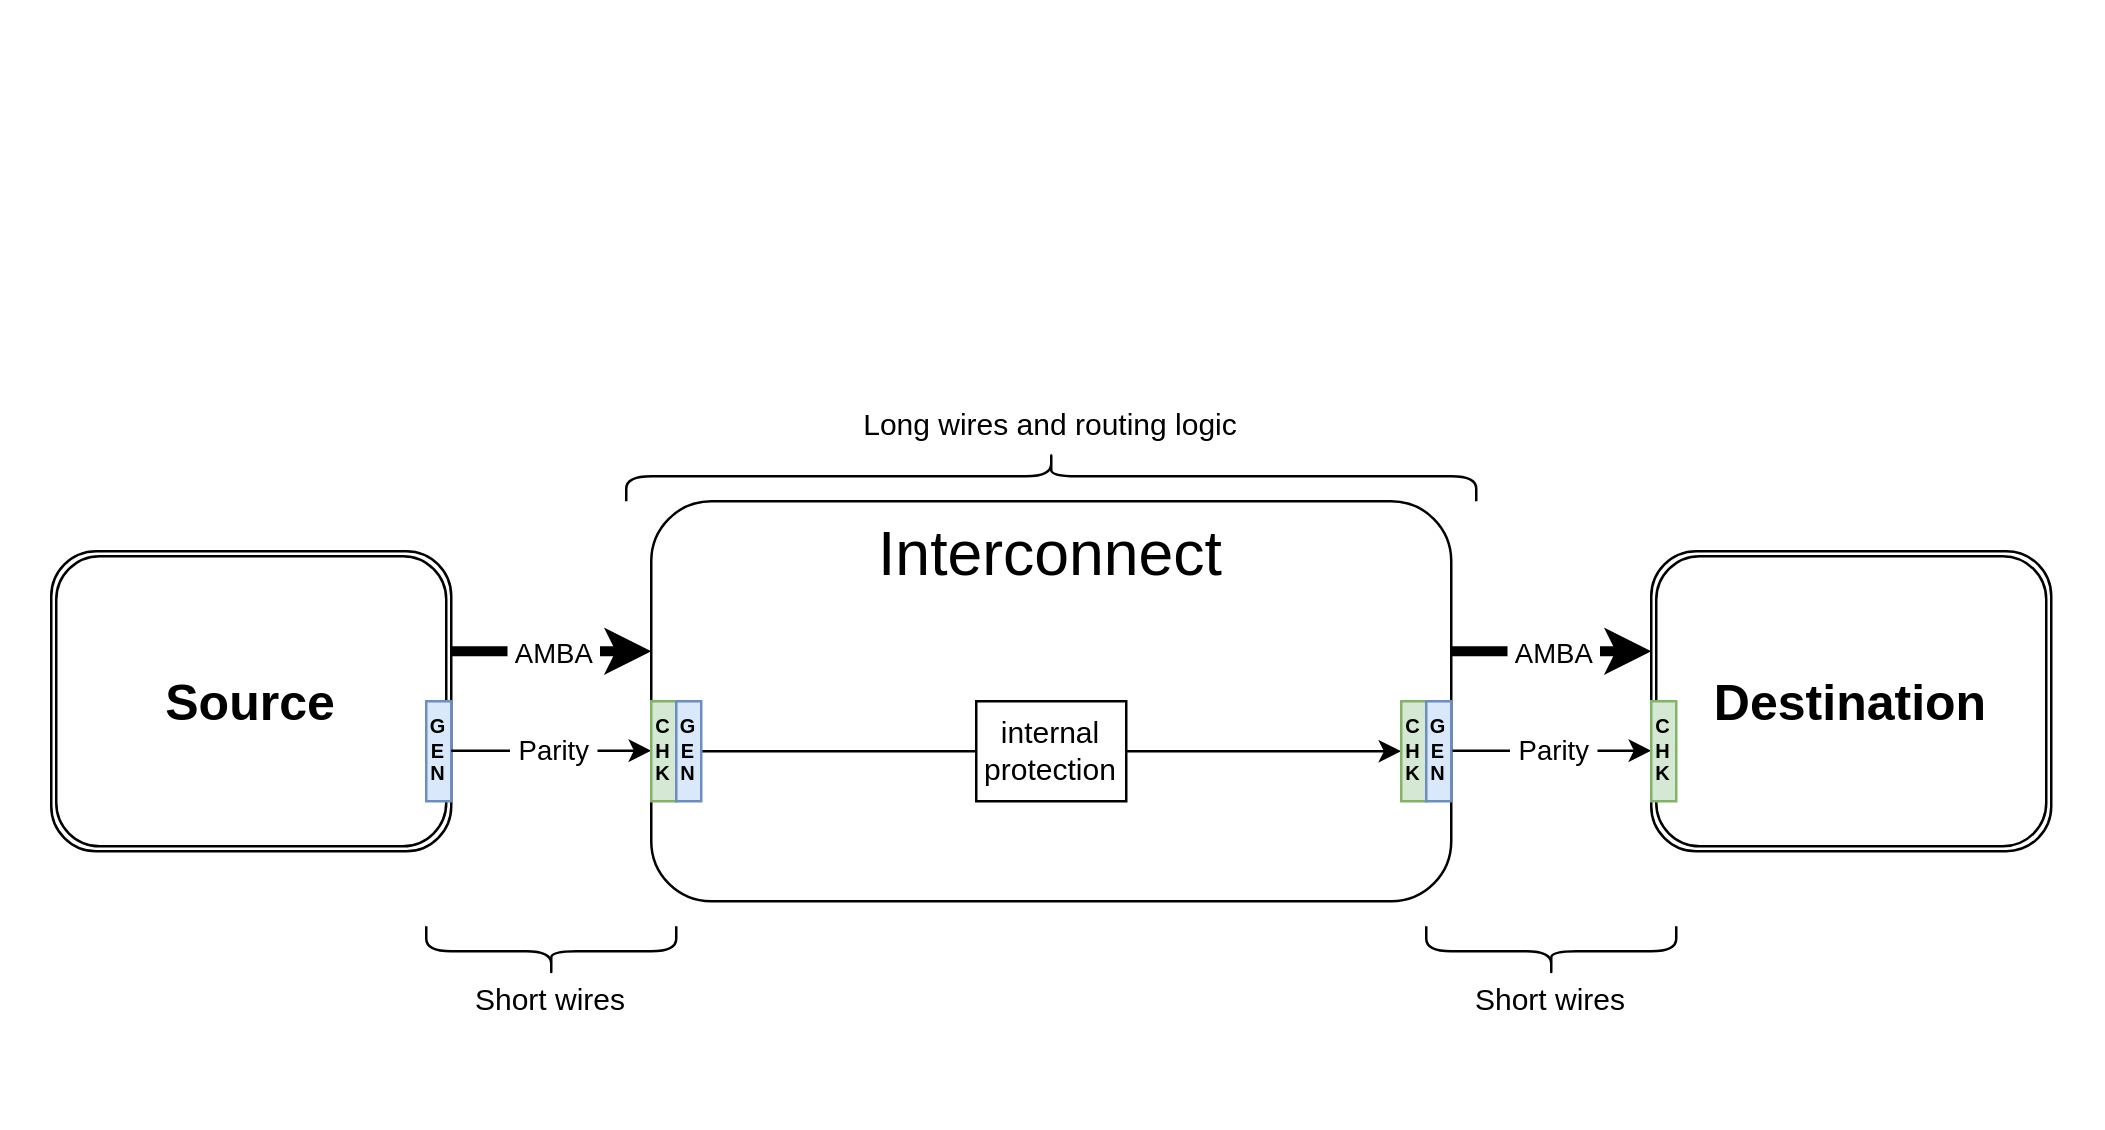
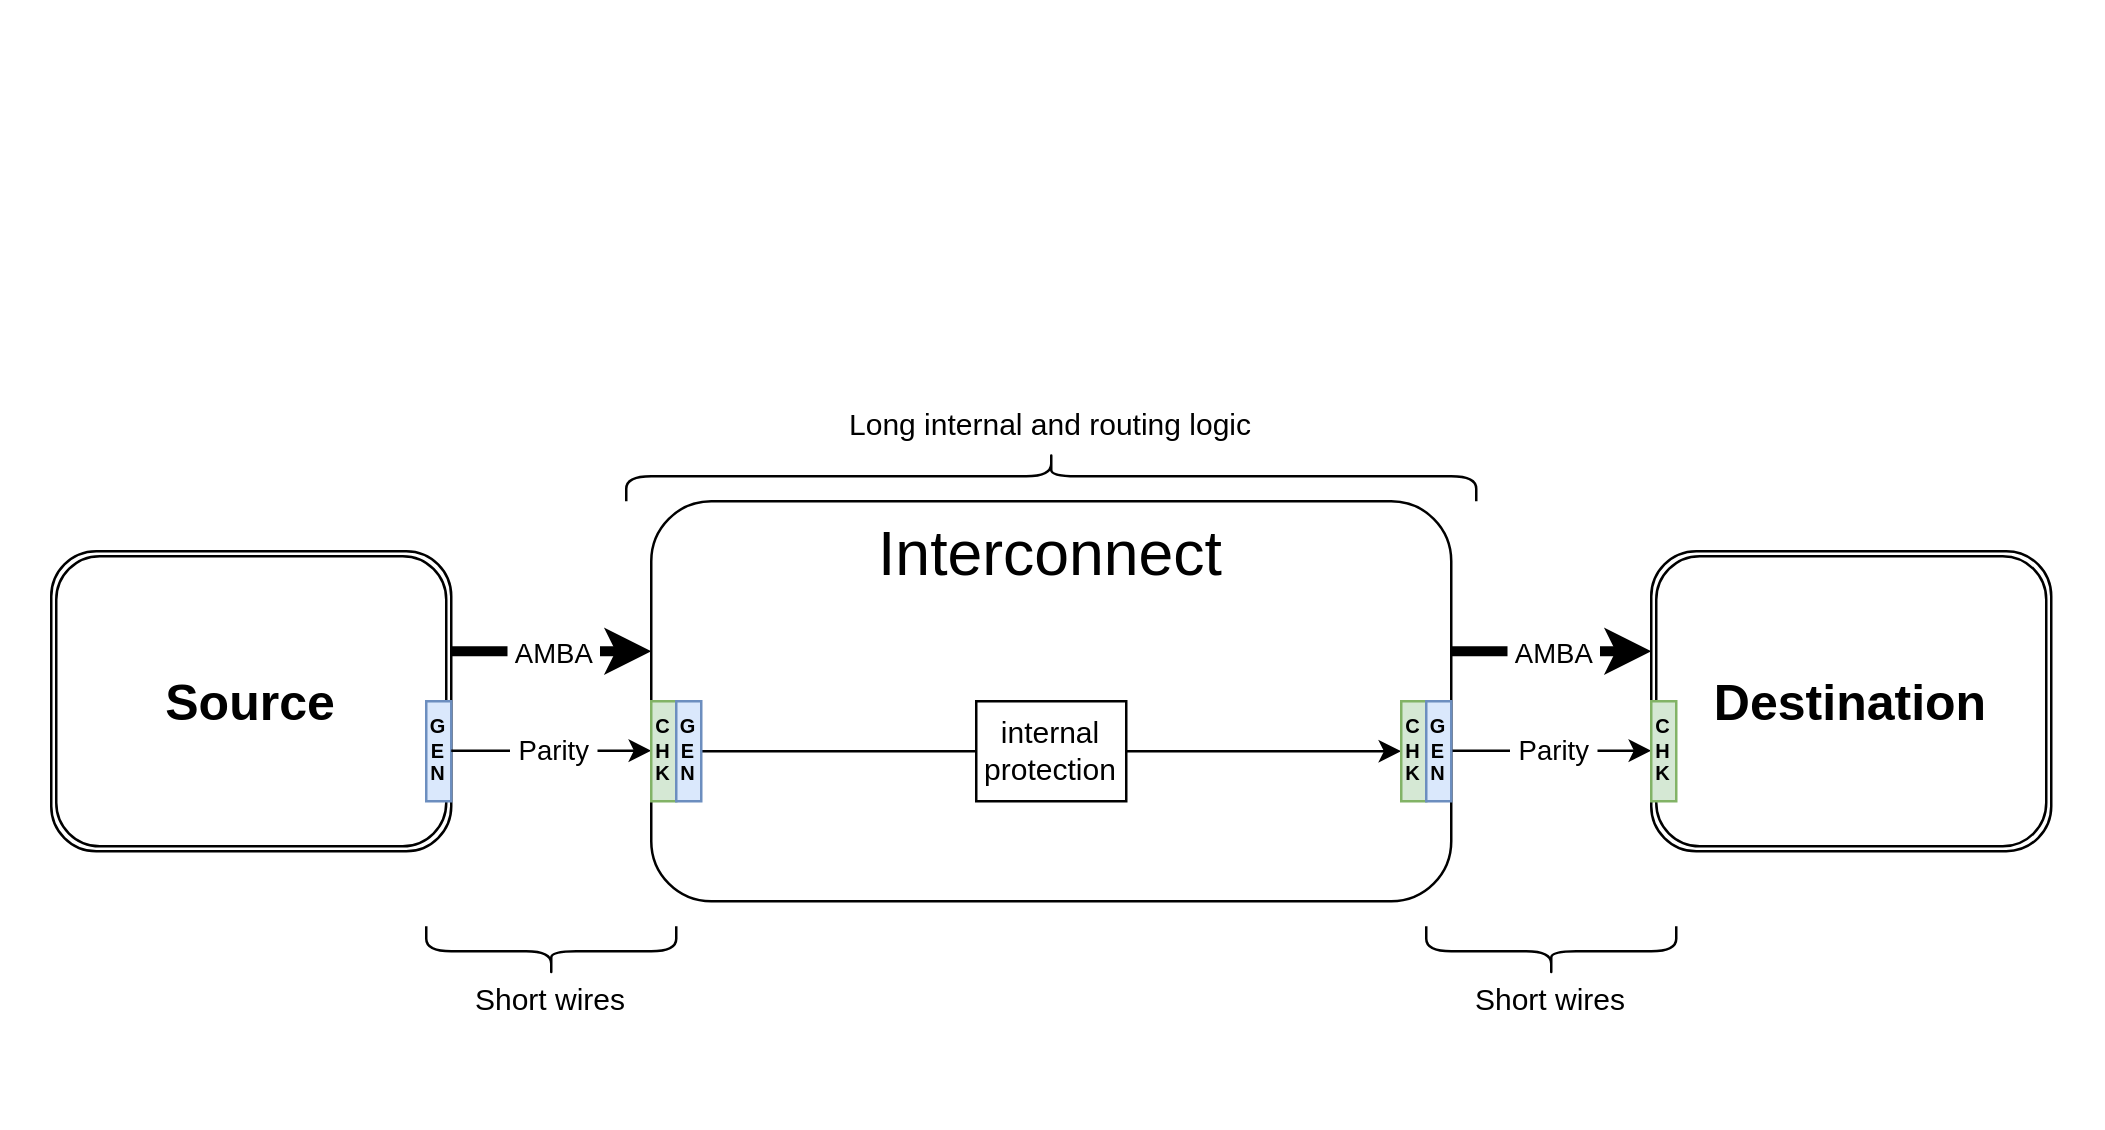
node "Long wires and routing logic": label "Long wires and routing logic" -> "Long internal and routing logic"
